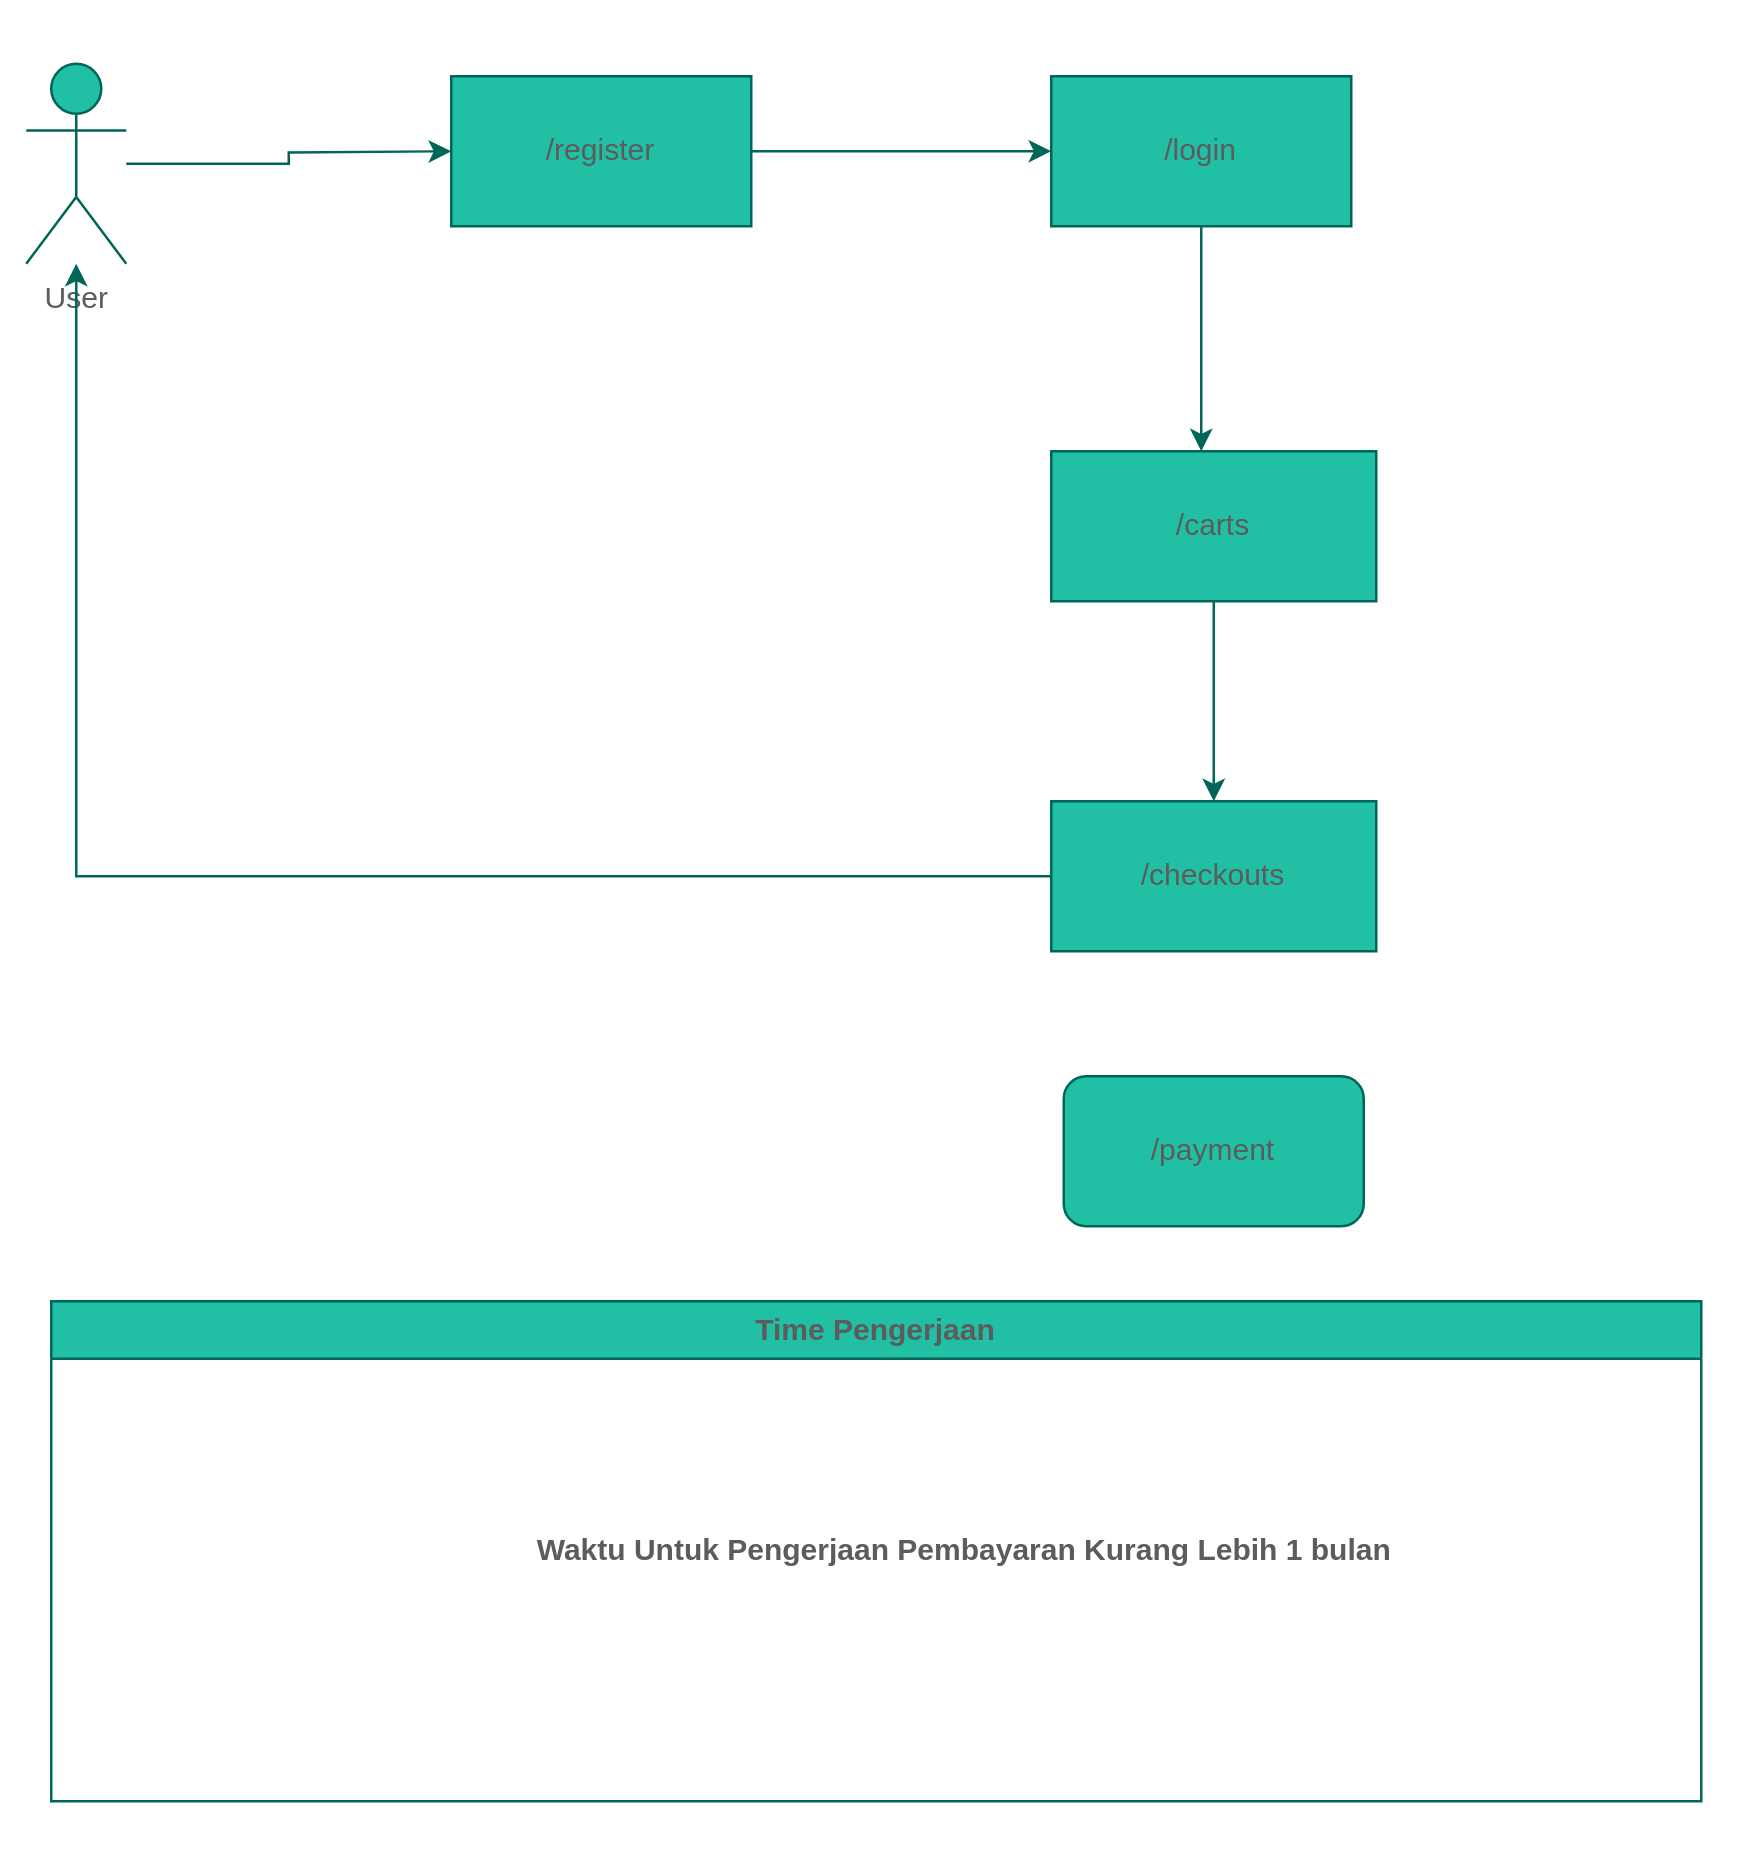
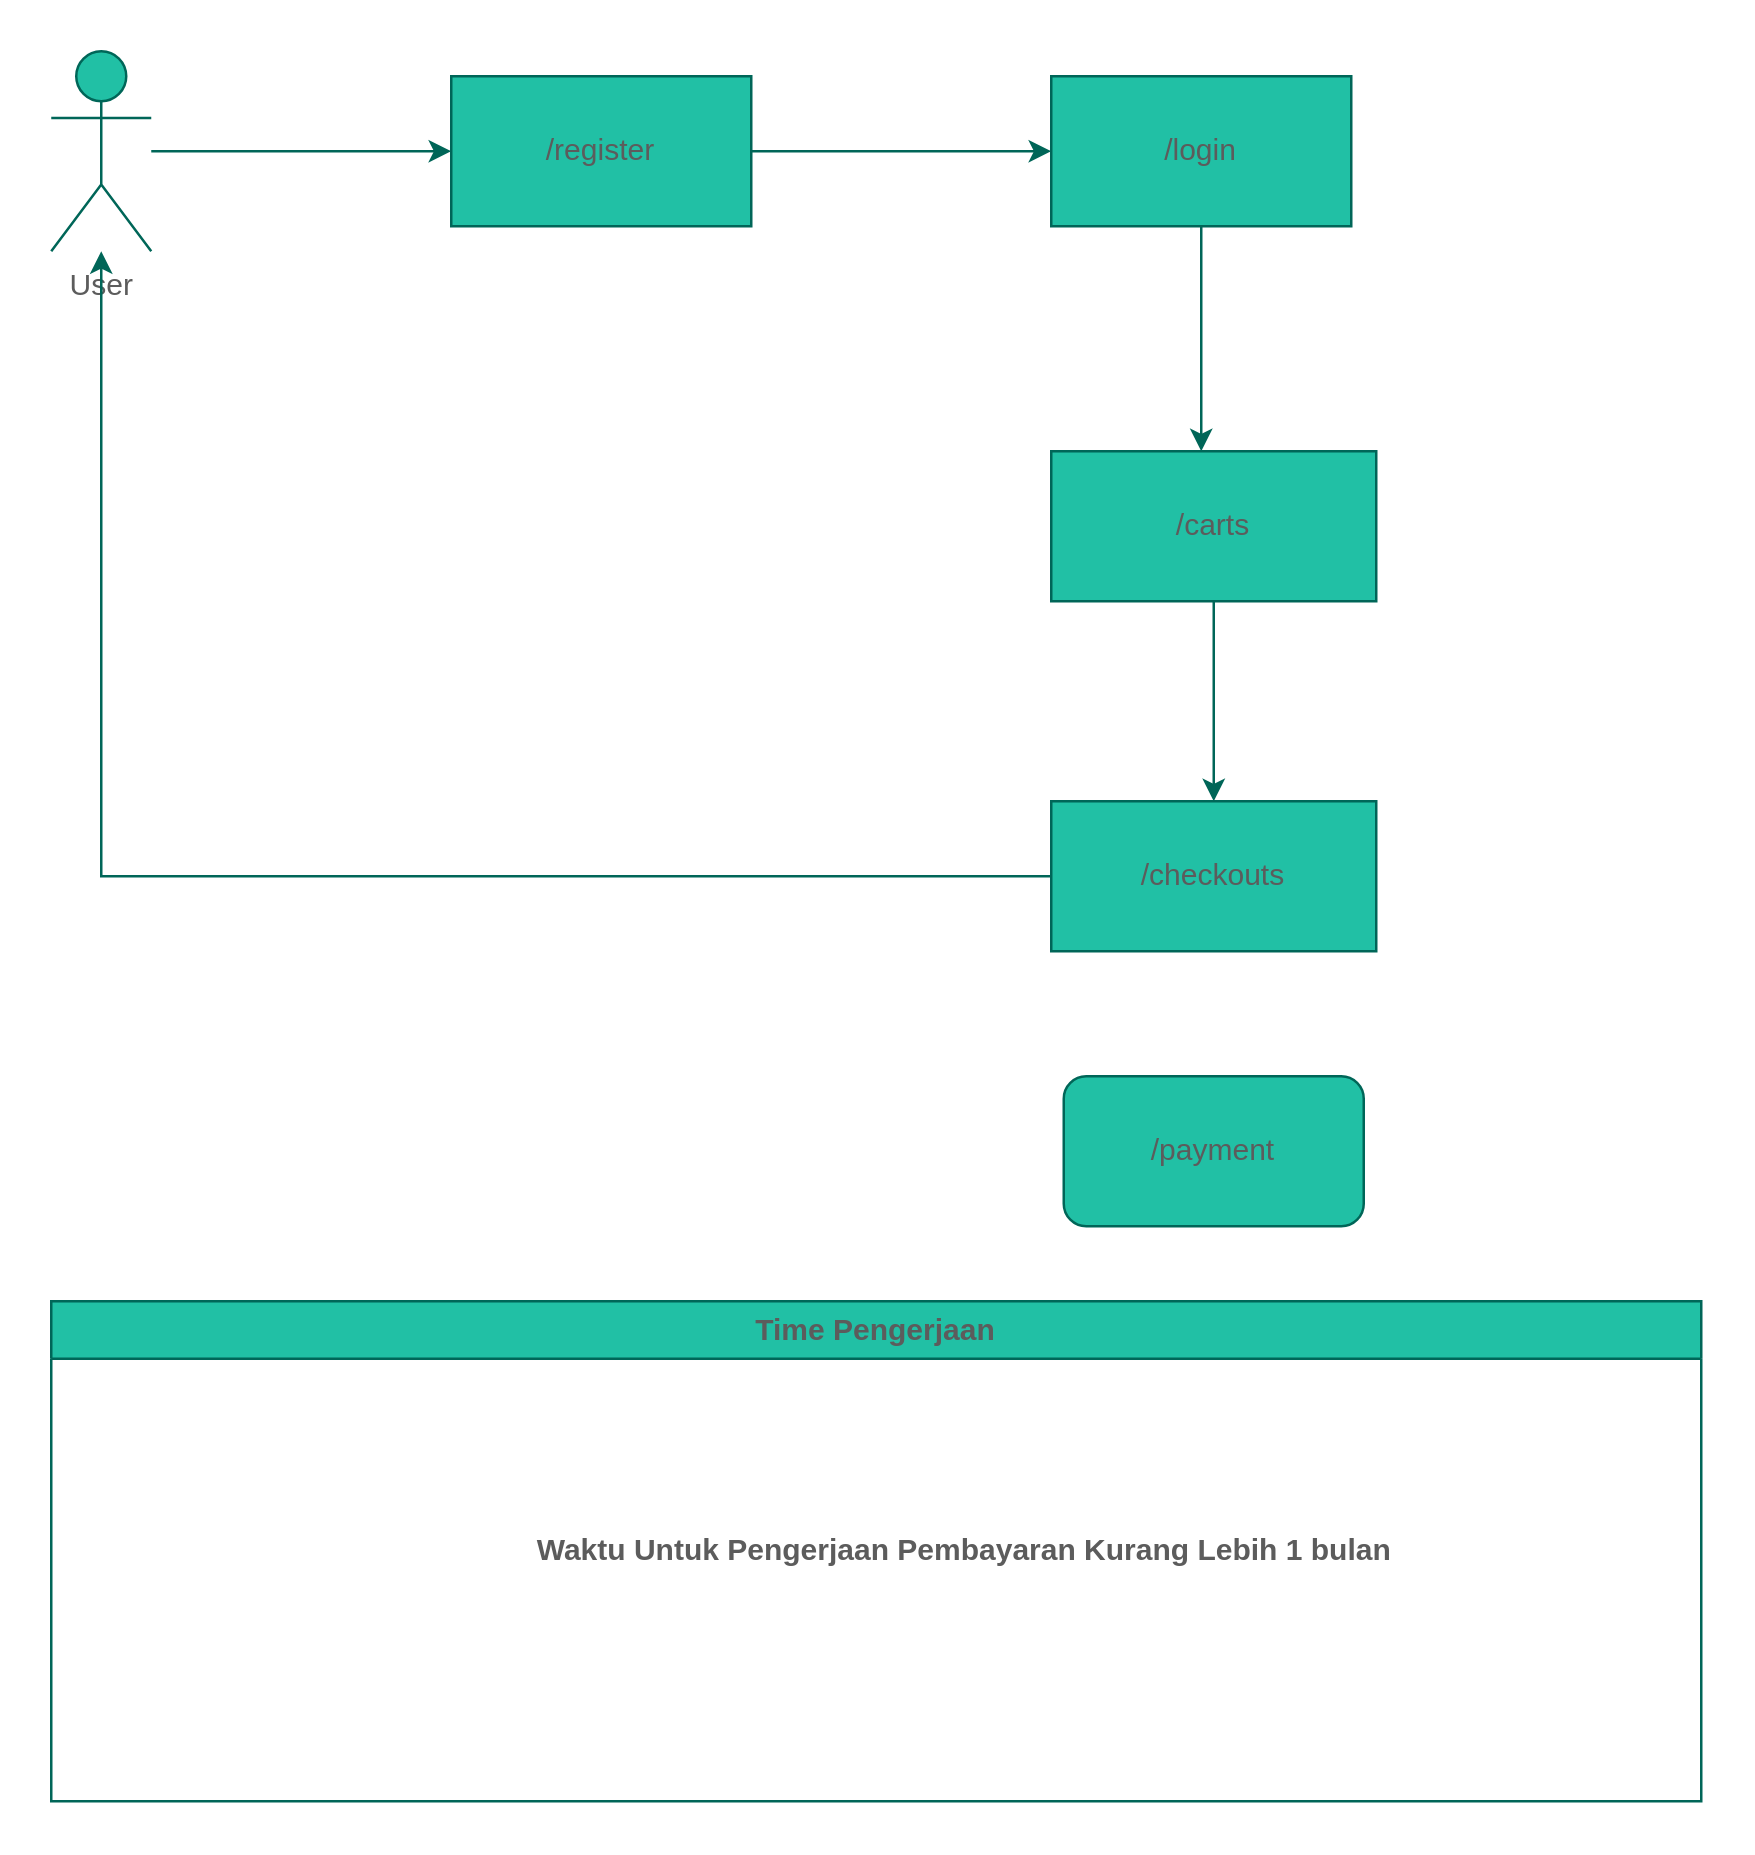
node "User": moved (76, 164) -> (101, 151)
